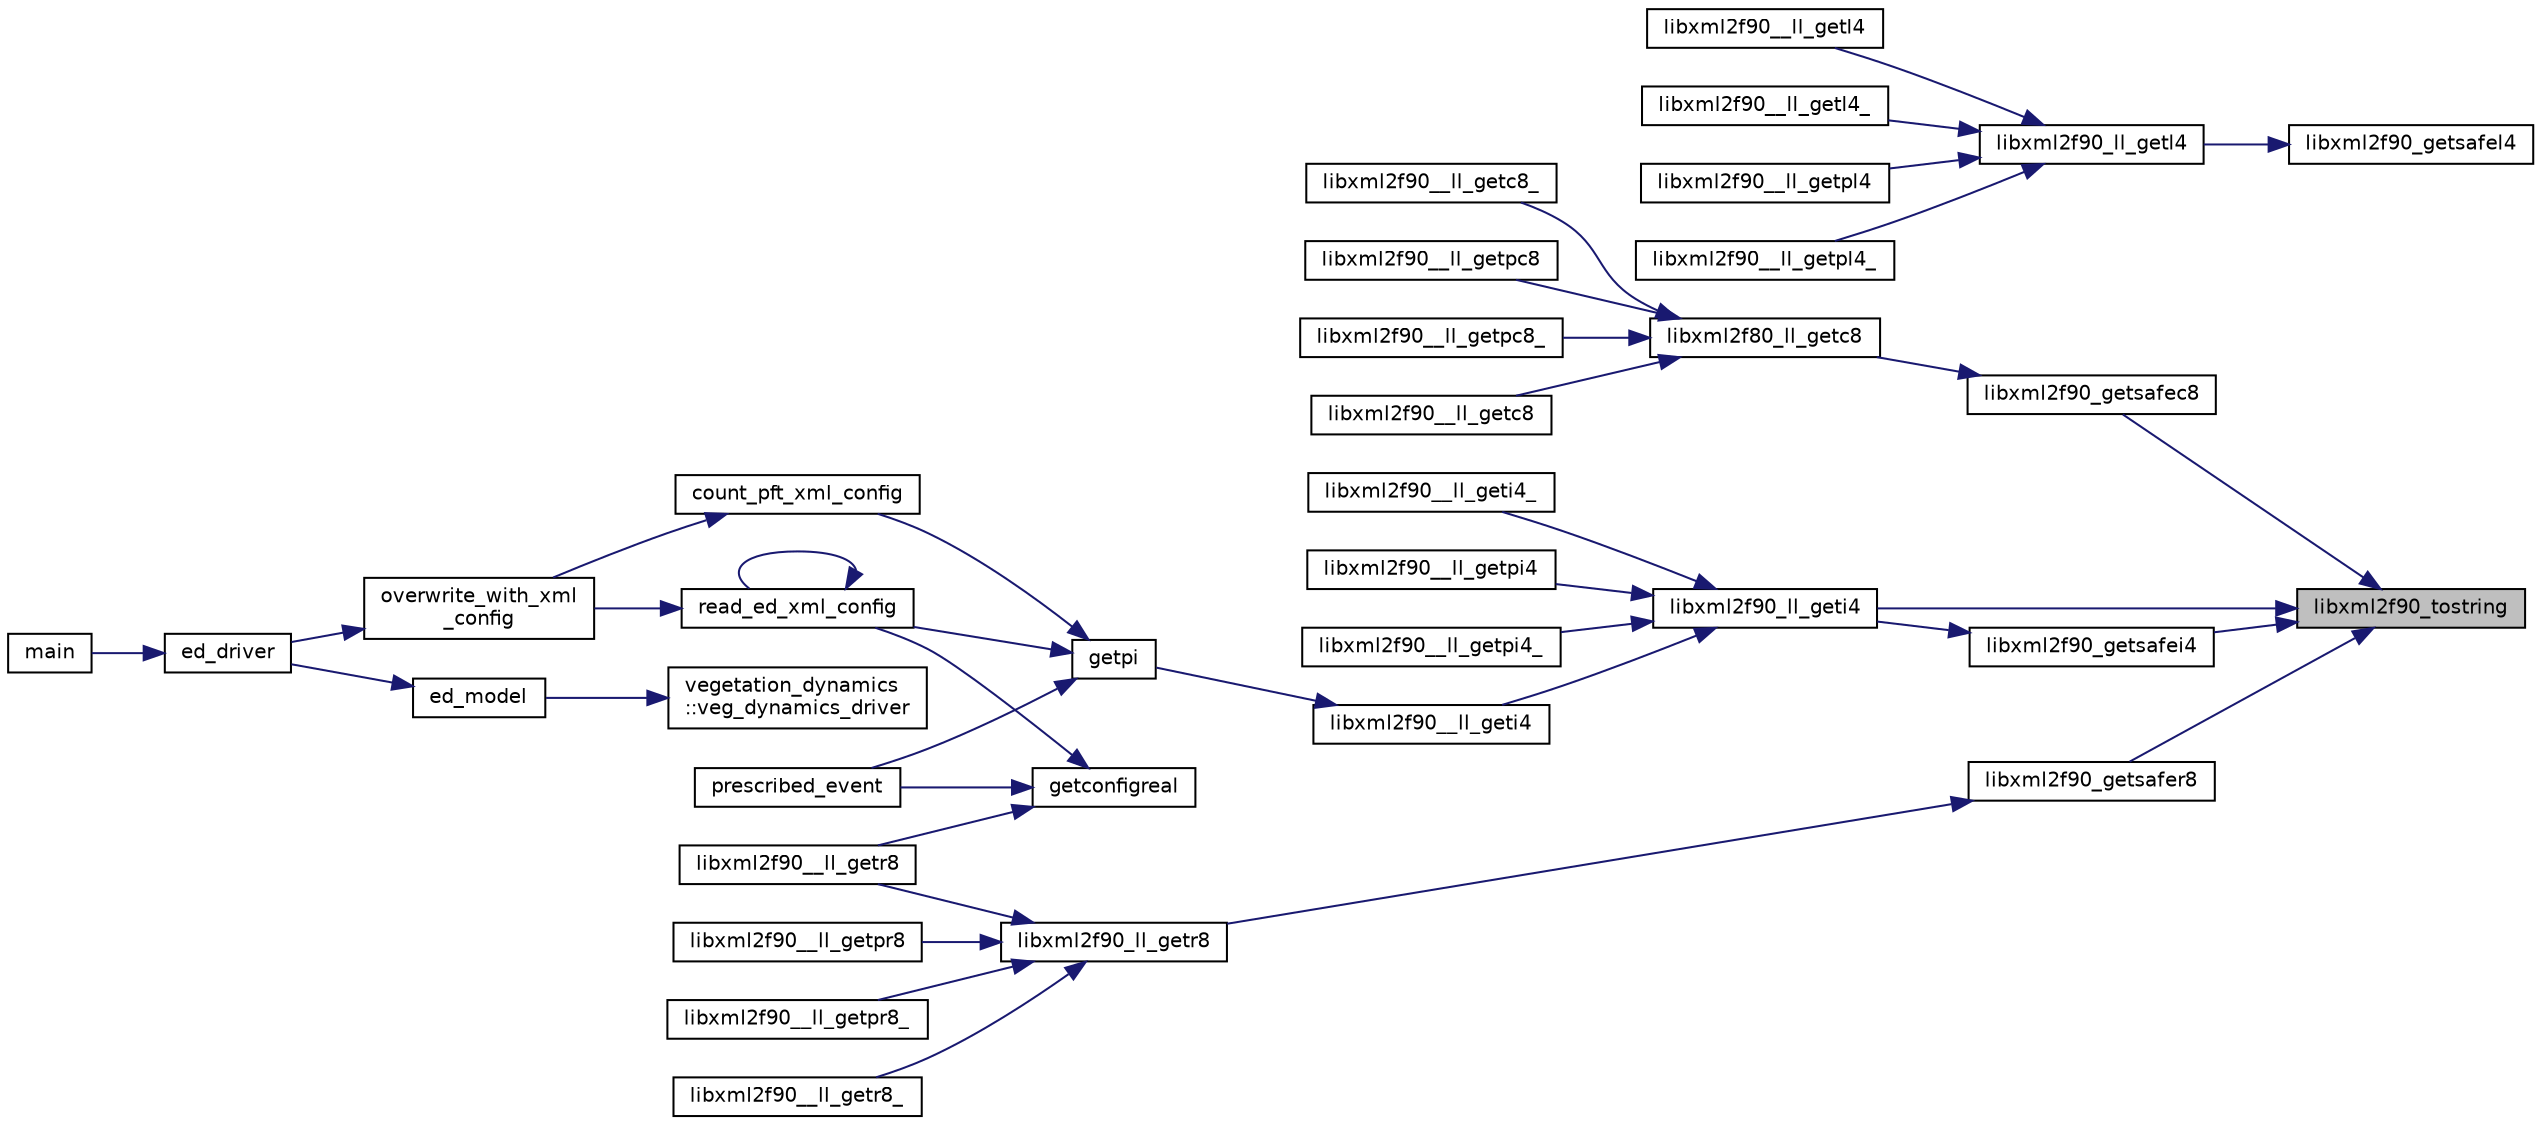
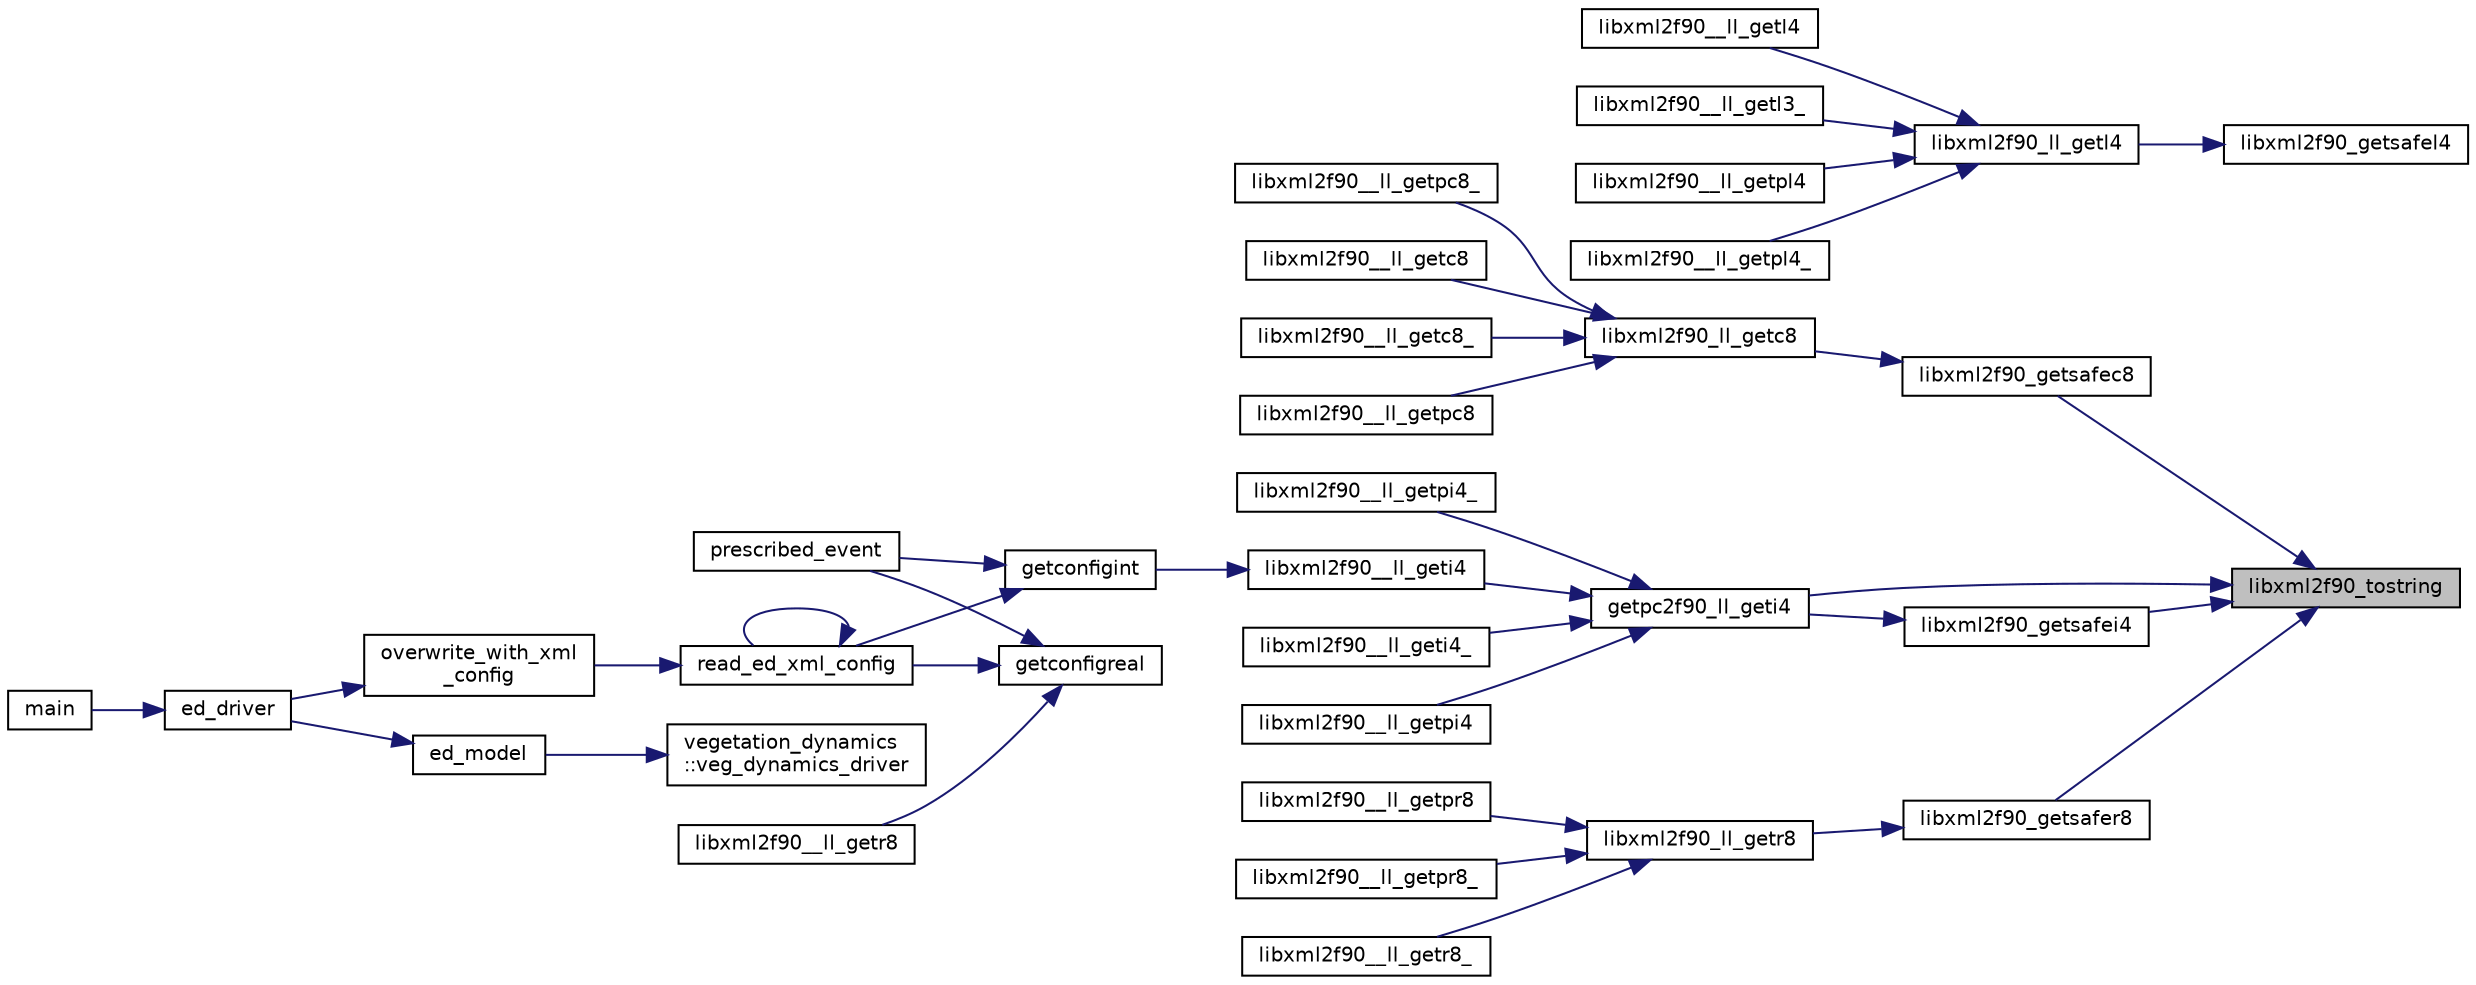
node "libxml2f90__ll_getl4_": label "libxml2f90__ll_getl4_" -> "libxml2f90__ll_getl3_"
node "libxml2f80_ll_getc8": label "libxml2f80_ll_getc8" -> "libxml2f90_ll_getc8"
node "count_pft_xml_config": removed
node "libxml2f90_ll_geti4": label "libxml2f90_ll_geti4" -> "getpc2f90_ll_geti4"
node "getpi": label "getpi" -> "getconfigint"
edge "libxml2f90__ll_getr8" -> "libxml2f90_ll_getr8": removed
